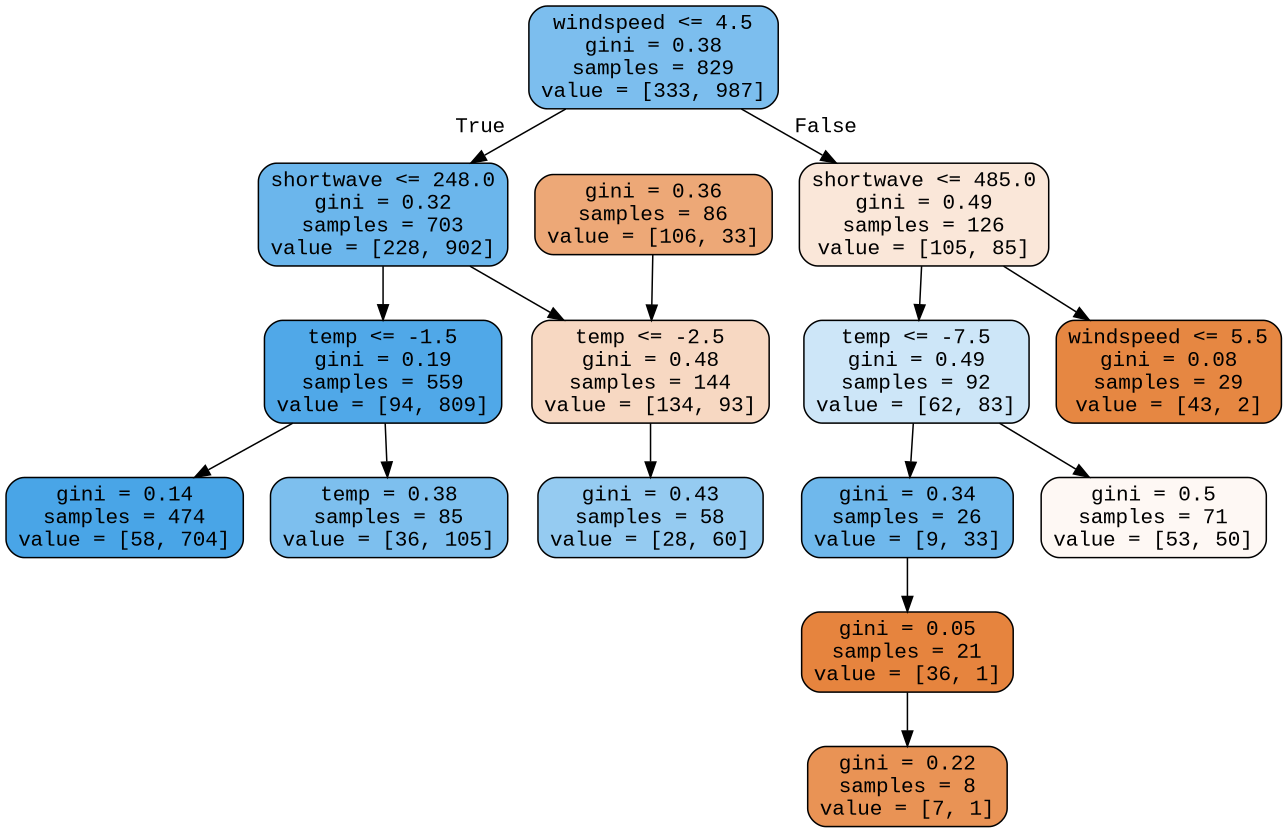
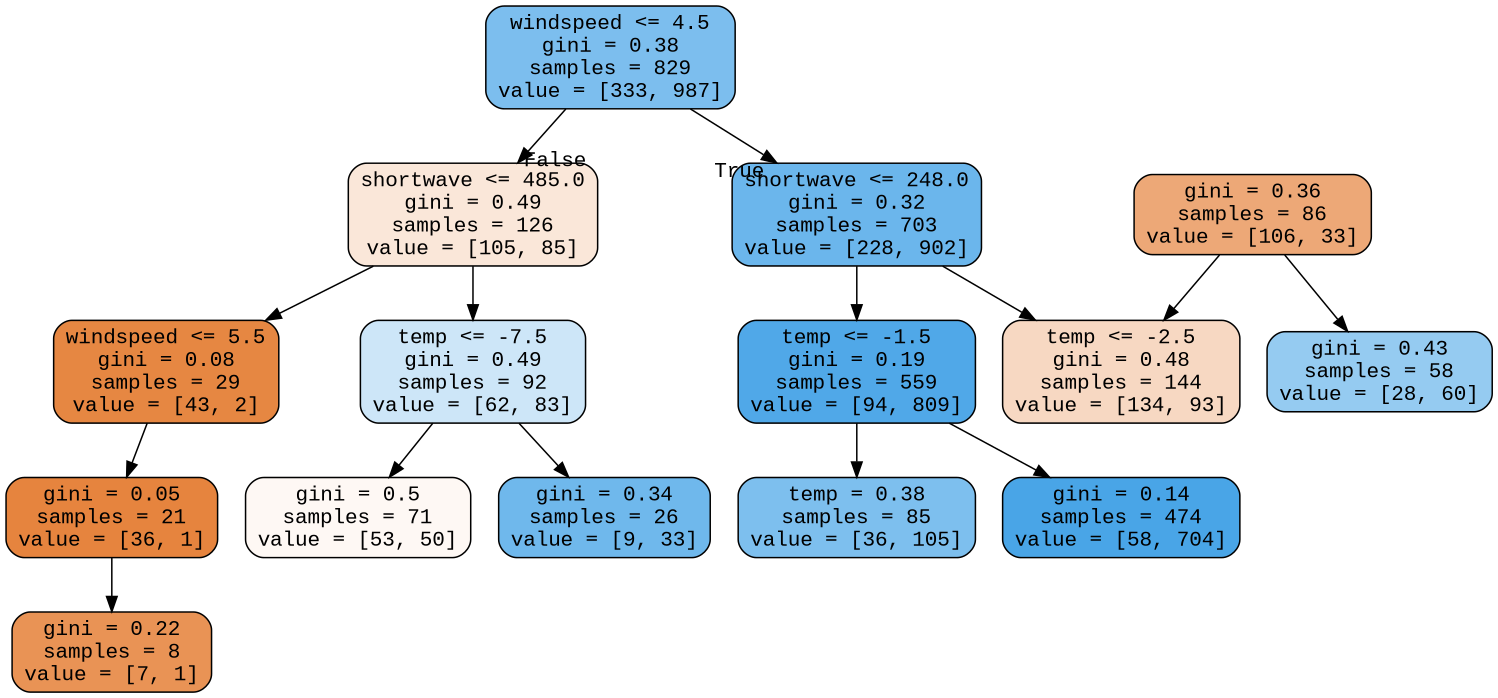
edge "temp <= -2.5 gini = 0.48 samples = 144 value = [134, 93]" -> "gini = 0.43 samples = 58 value = [28, 60]": now "gini = 0.36 samples = 86 value = [106, 33]" -> "gini = 0.43 samples = 58 value = [28, 60]"
edge "gini = 0.34 samples = 26 value = [9, 33]" -> "gini = 0.05 samples = 21 value = [36, 1]": now "windspeed <= 5.5 gini = 0.08 samples = 29 value = [43, 2]" -> "gini = 0.05 samples = 21 value = [36, 1]"
